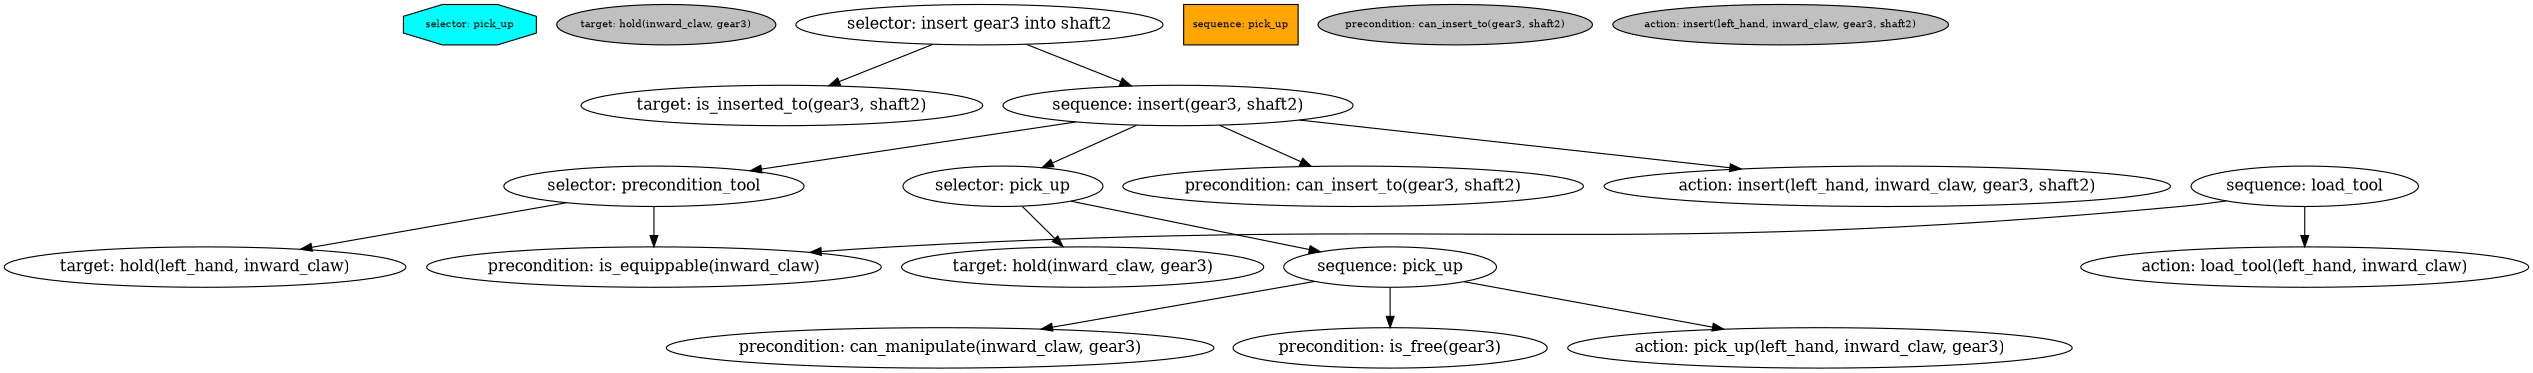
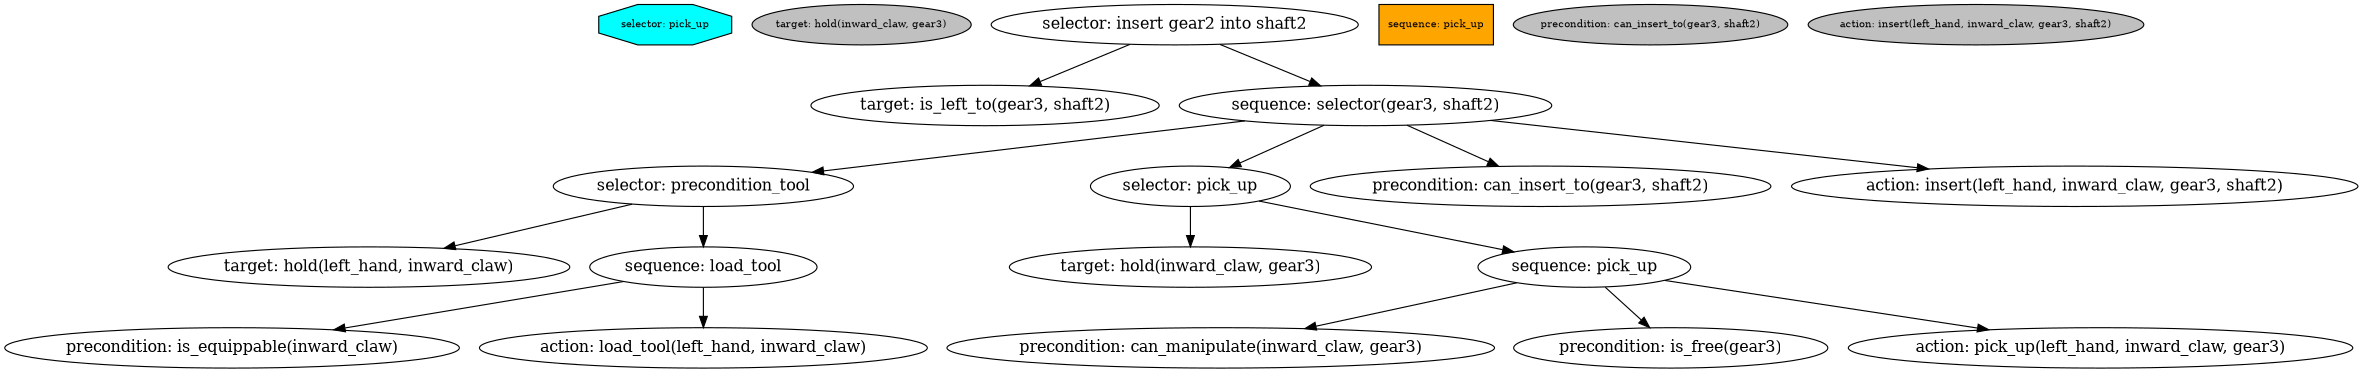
node "selector: insert gear3 into shaft2": label "selector: insert gear3 into shaft2" -> "selector: insert gear2 into shaft2"
node "target: is_inserted_to(gear3, shaft2)": label "target: is_inserted_to(gear3, shaft2)" -> "target: is_left_to(gear3, shaft2)"
node "sequence: insert(gear3, shaft2)": label "sequence: insert(gear3, shaft2)" -> "sequence: selector(gear3, shaft2)"
edge "selector: precondition_tool" -> "precondition: is_equippable(inward_claw)": now "selector: precondition_tool" -> "sequence: load_tool"
